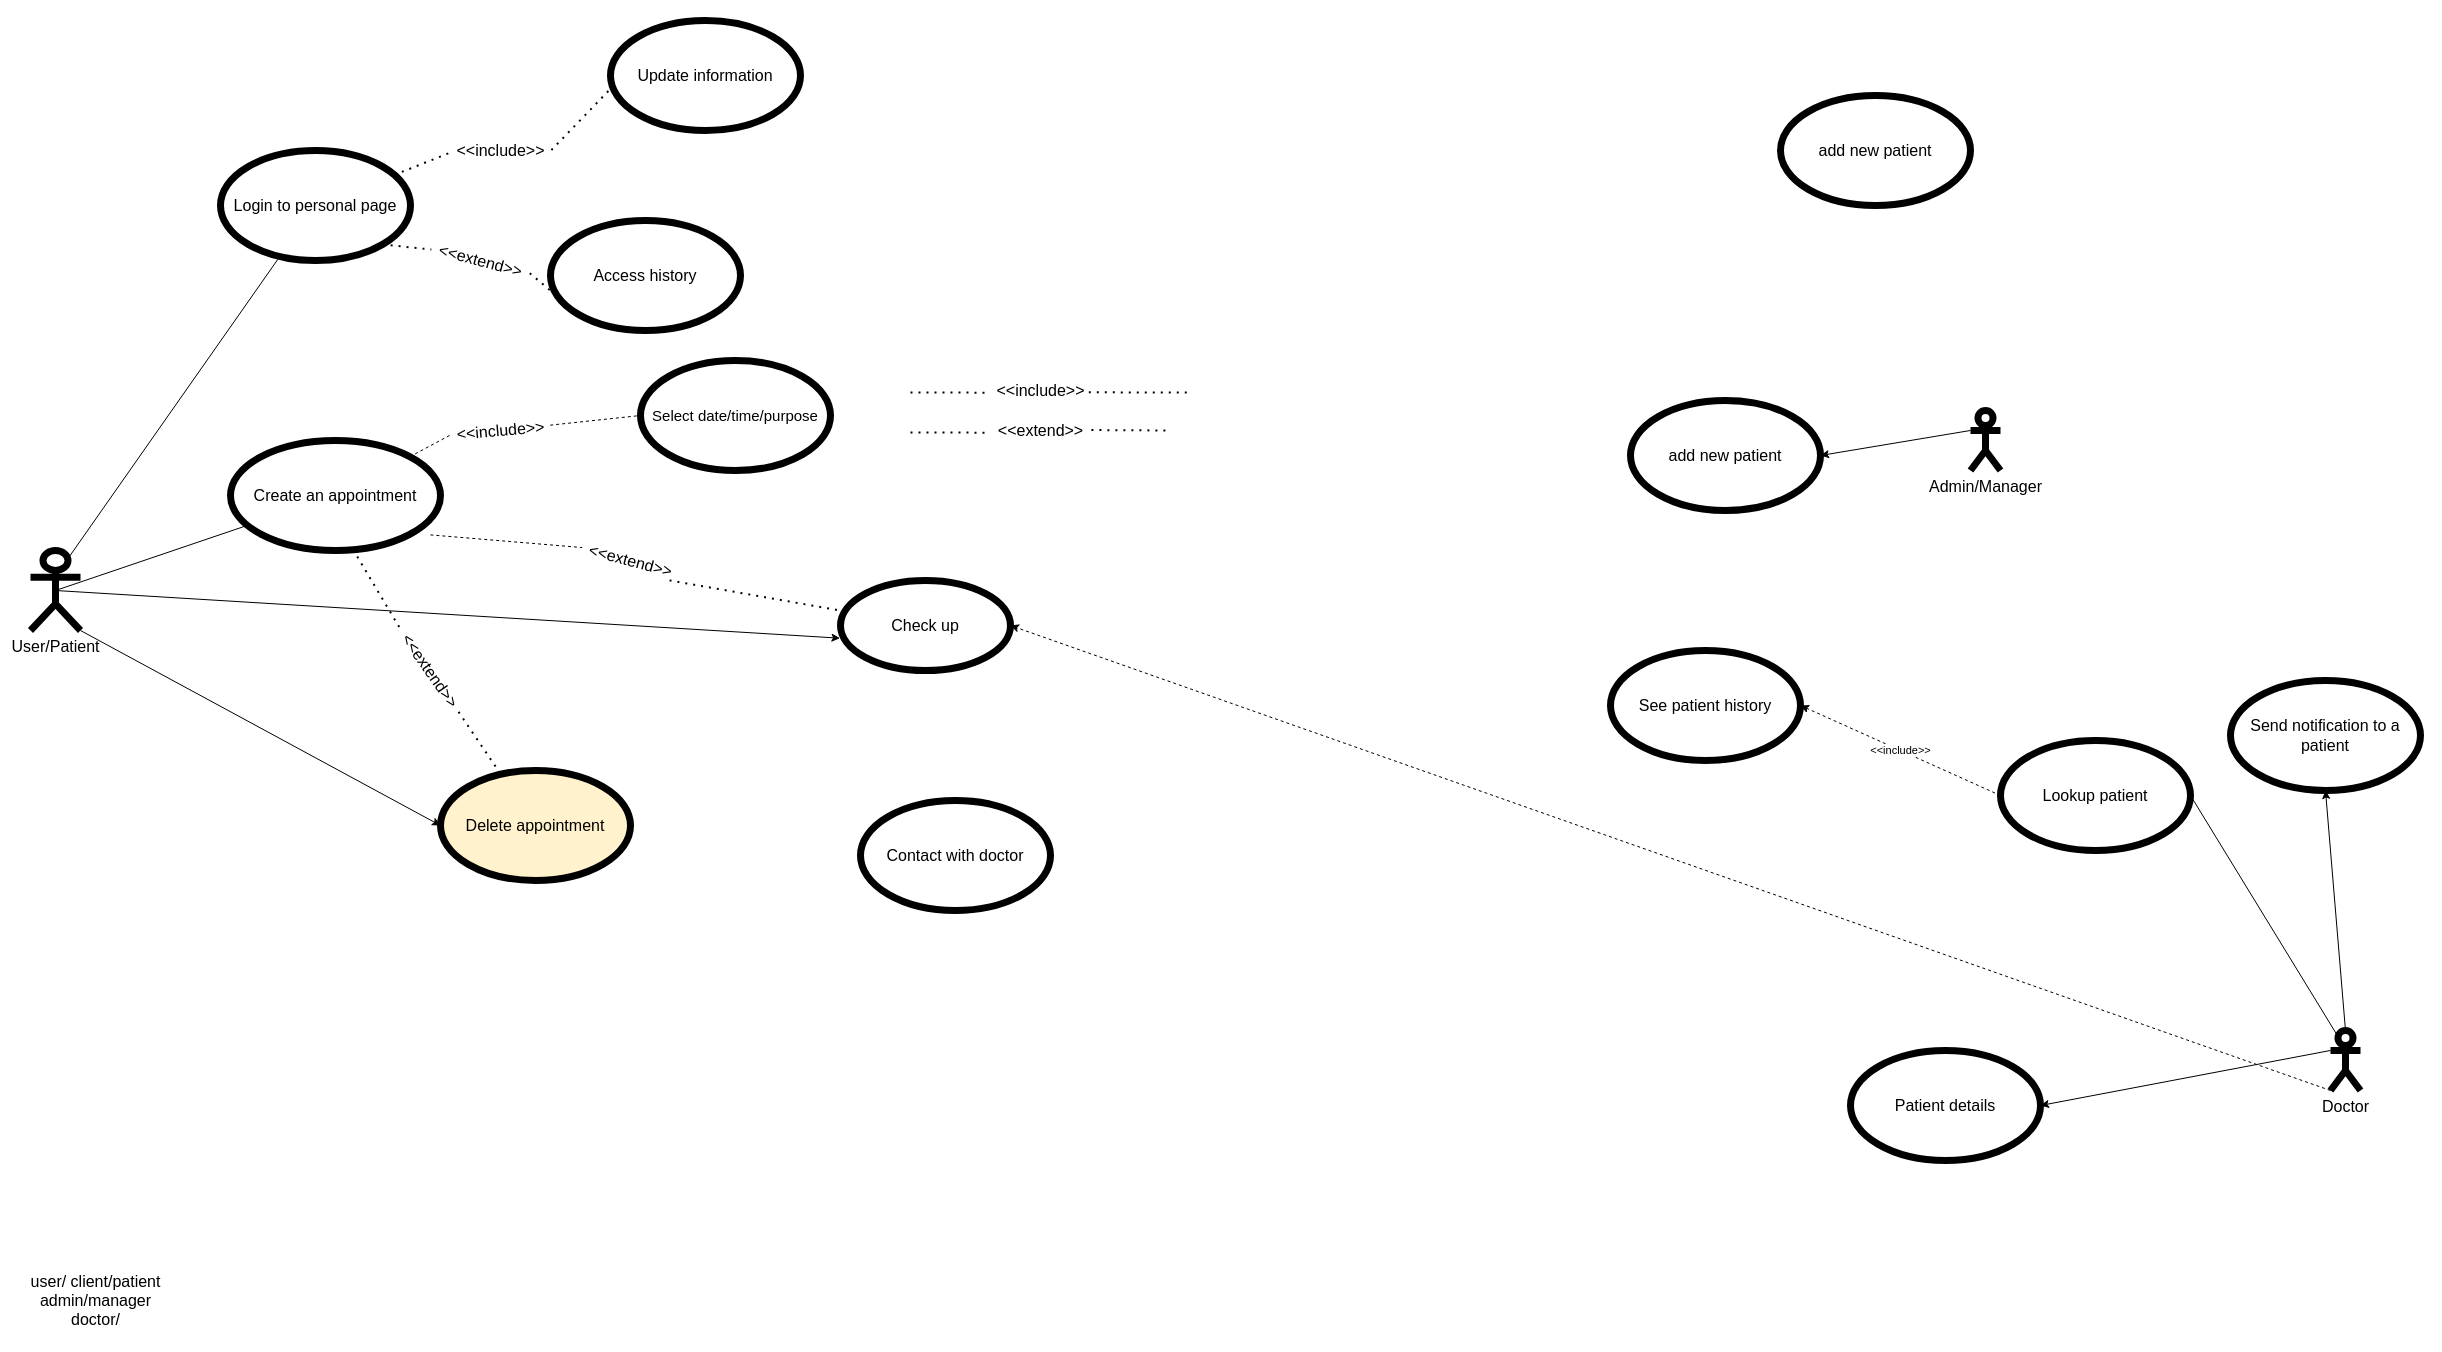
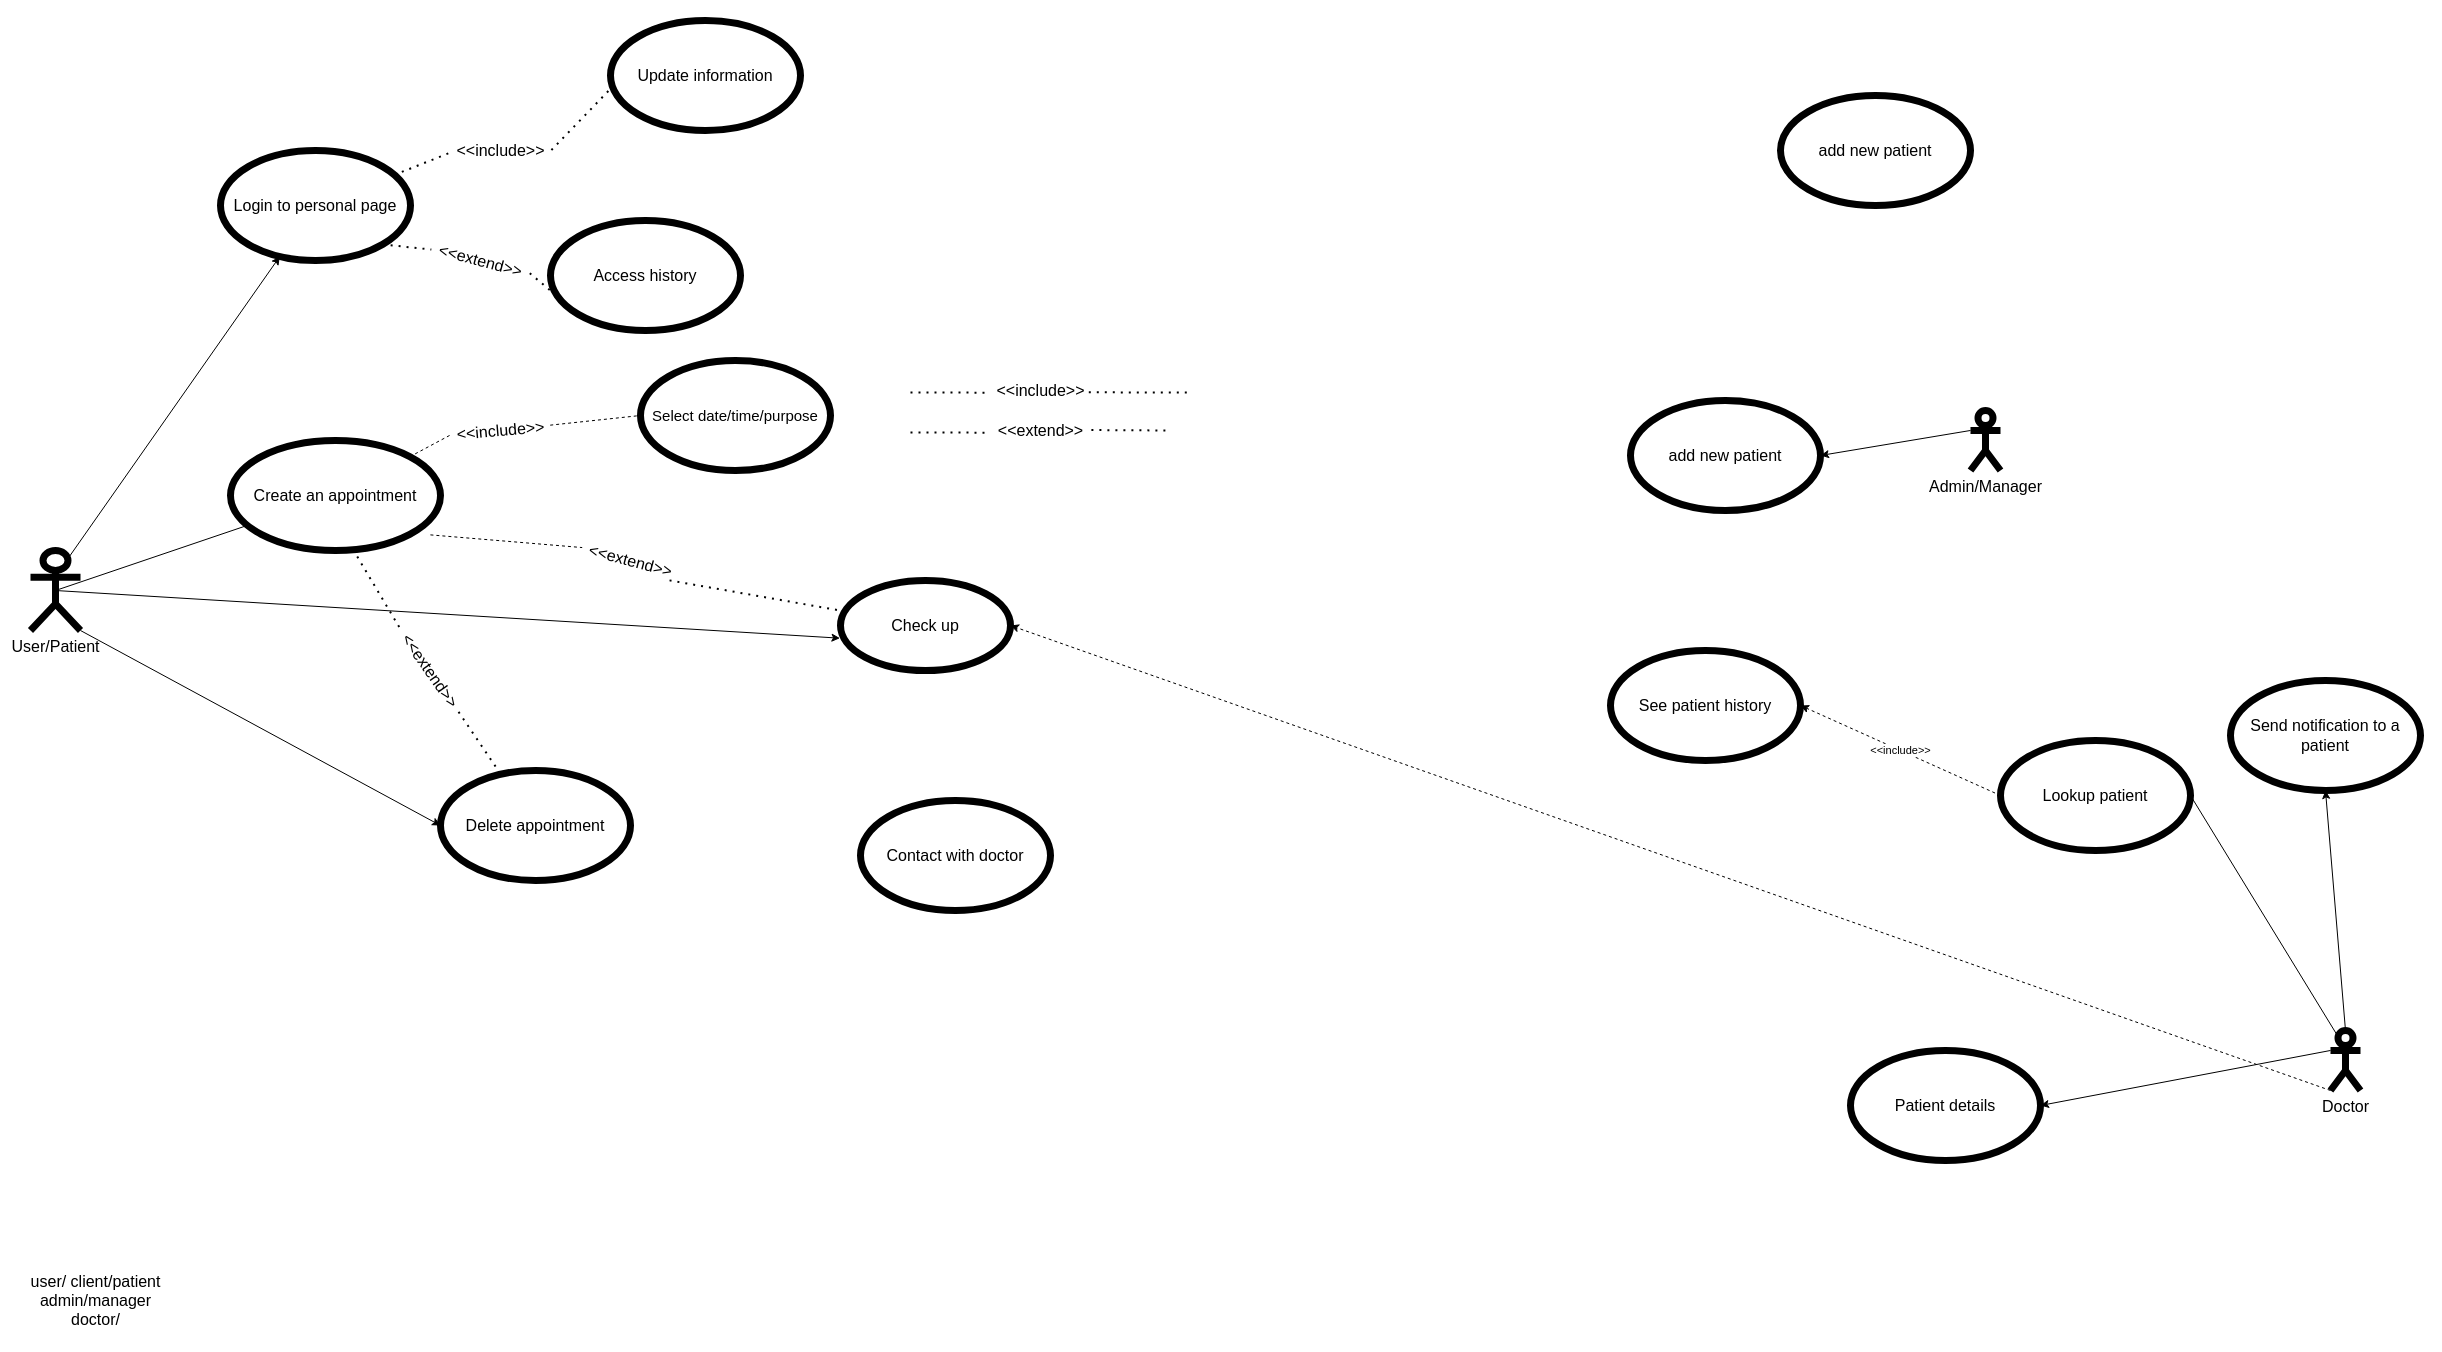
edge "Login to personal page" -- "User/Patient": arrowhead none -> classic
node "Delete appointment": fillcolor #fff2cc -> #ffffff
